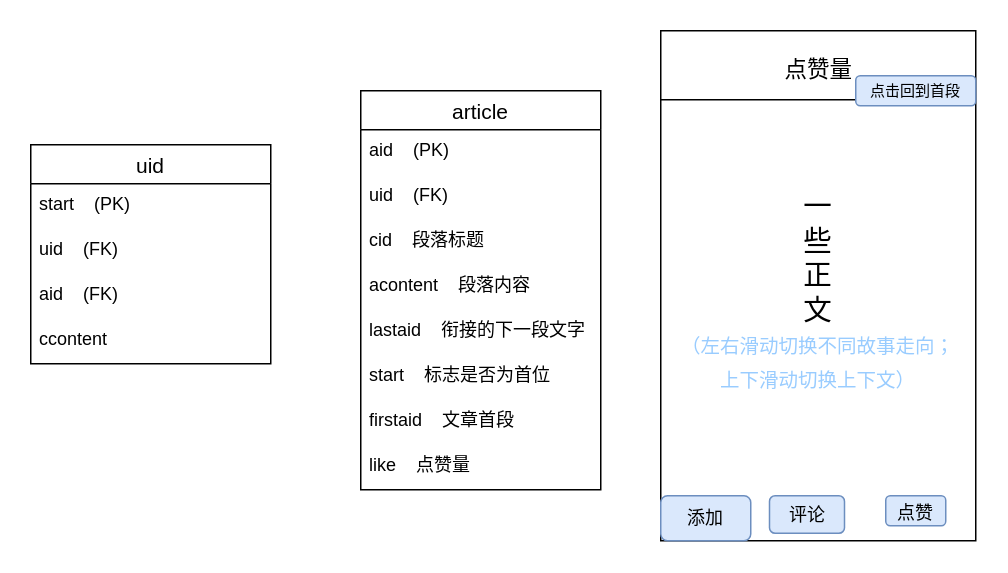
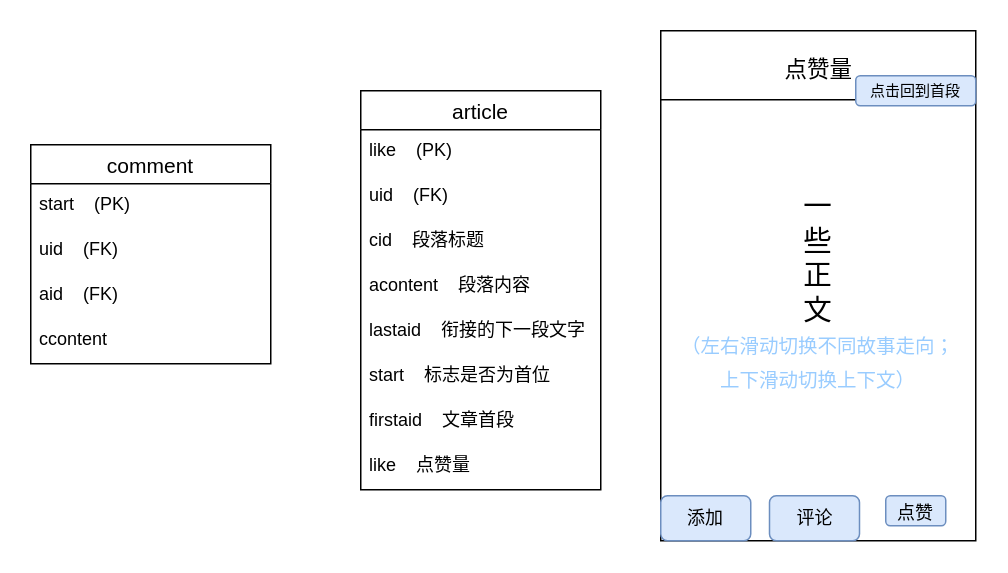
node "aid (PK)": label "aid (PK)" -> "like (PK)"
node "uid": label "uid" -> "comment"
node "评论": size 75x38 -> 90x45
